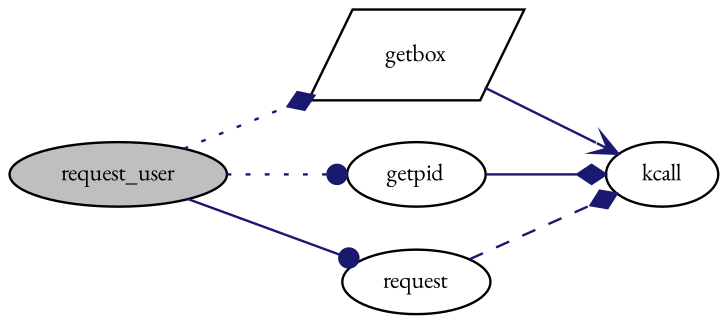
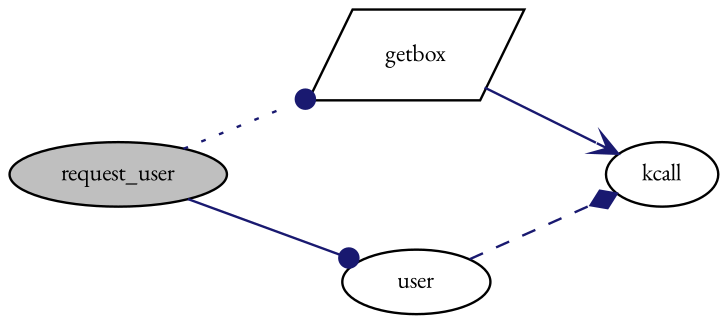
edge "request_user" -> "getbox": arrowhead diamond -> dot
node "getpid": removed
node "request": label "request" -> "user"
